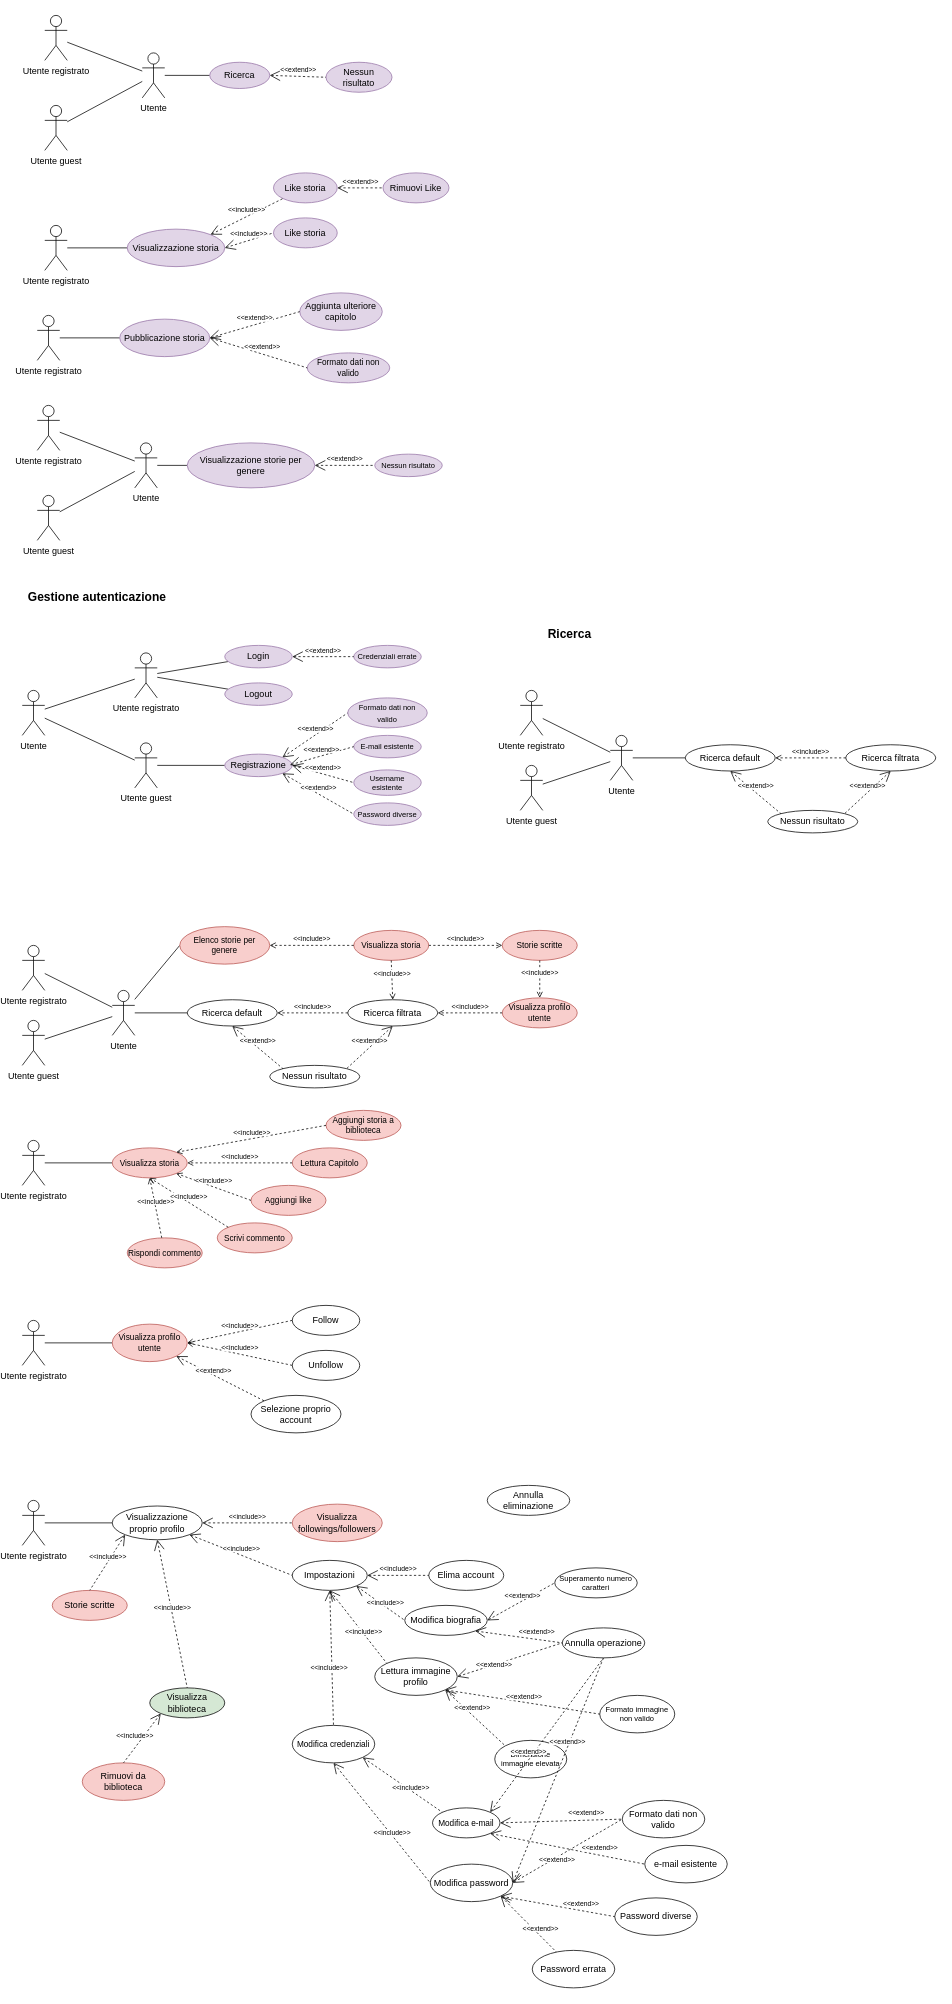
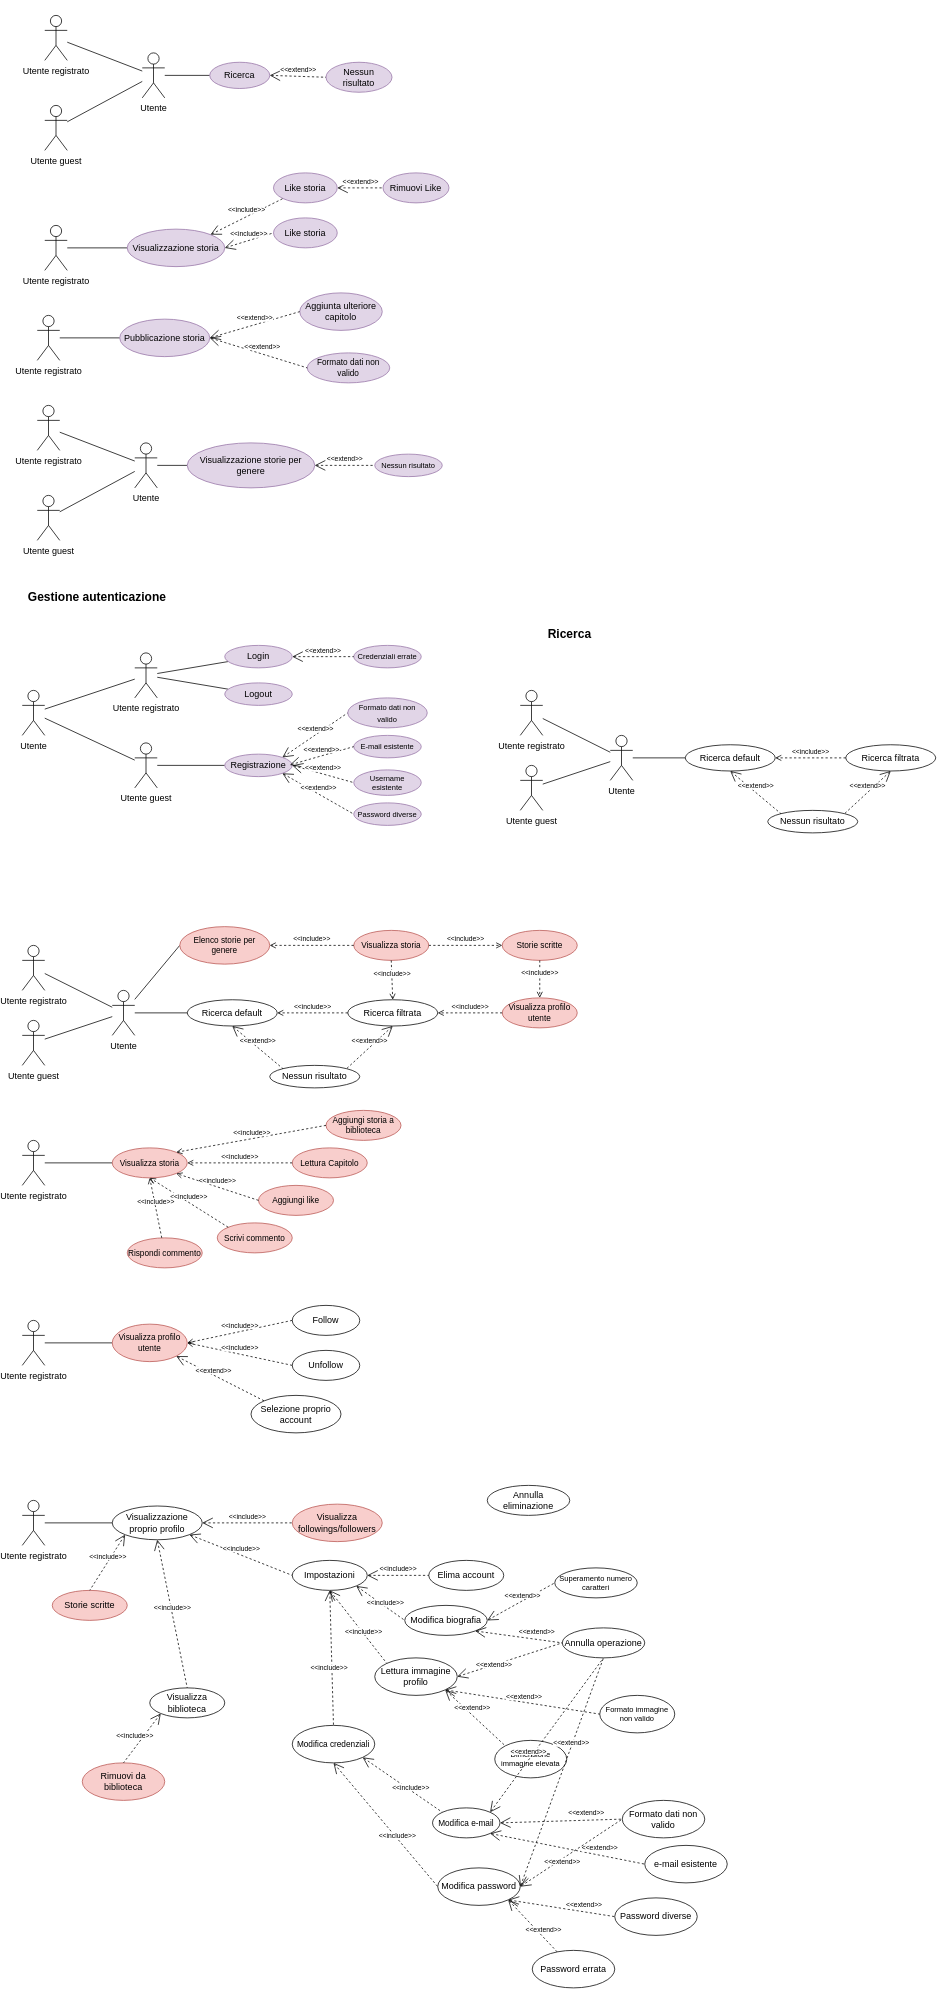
node "Aggiungi like": moved (288, 1200) -> (296, 1200)
node "Visualizza biblioteca": fillcolor #d5e8d4 -> #ffffff
node "Modifica password": moved (471, 1883) -> (479, 1887)
